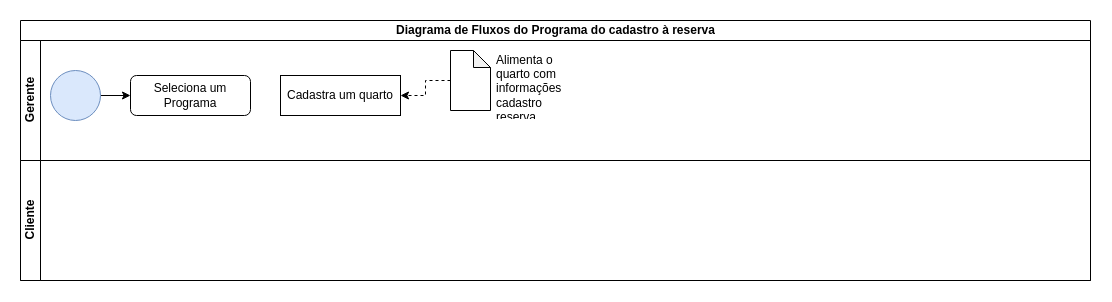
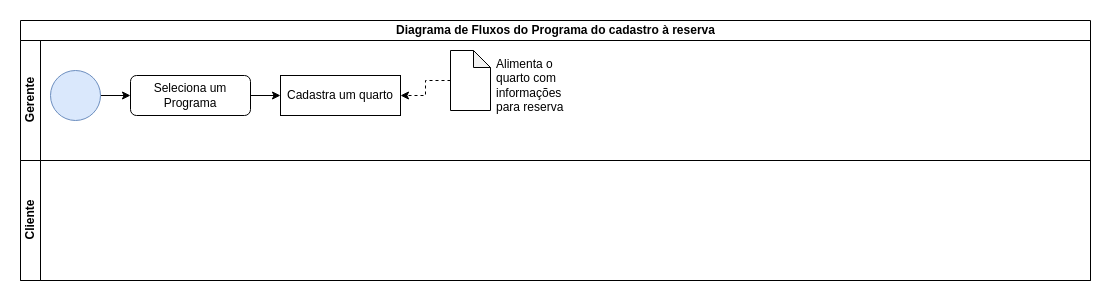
node "Alimenta o quarto com informações cadastro reserva": label "Alimenta o quarto com informações cadastro reserva" -> "Alimenta o quarto com informações para reserva"
edge "Seleciona um Programa" -> "Cadastra um quarto": added
